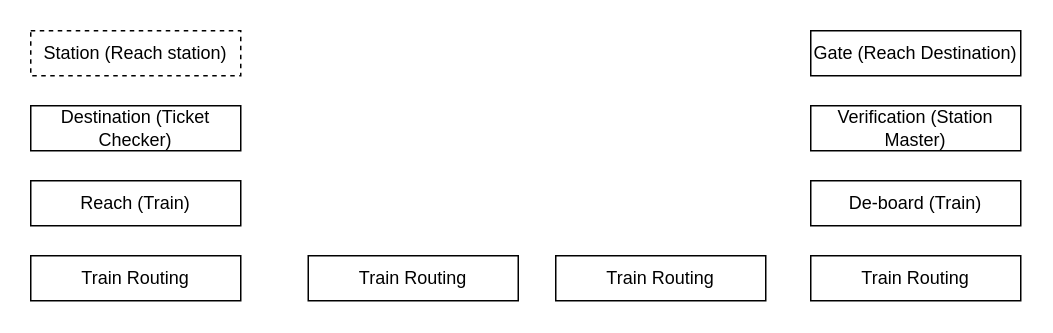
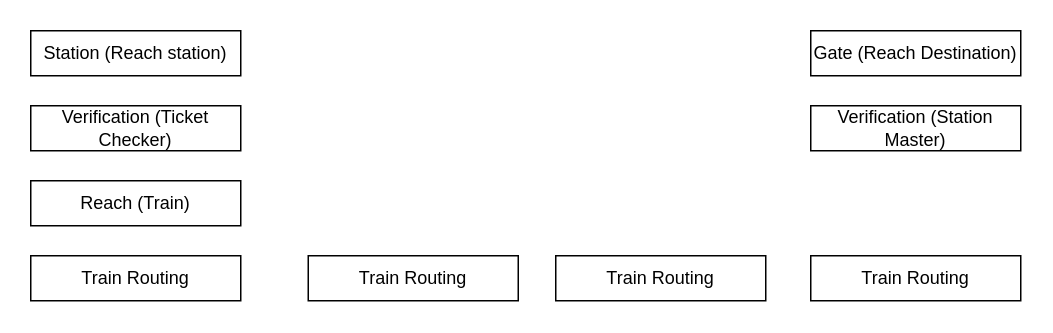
node "Station (Reach station)": style dashed -> solid
node "Destination (Ticket Checker)": label "Destination (Ticket Checker)" -> "Verification (Ticket Checker)"
node "De-board (Train)": removed
